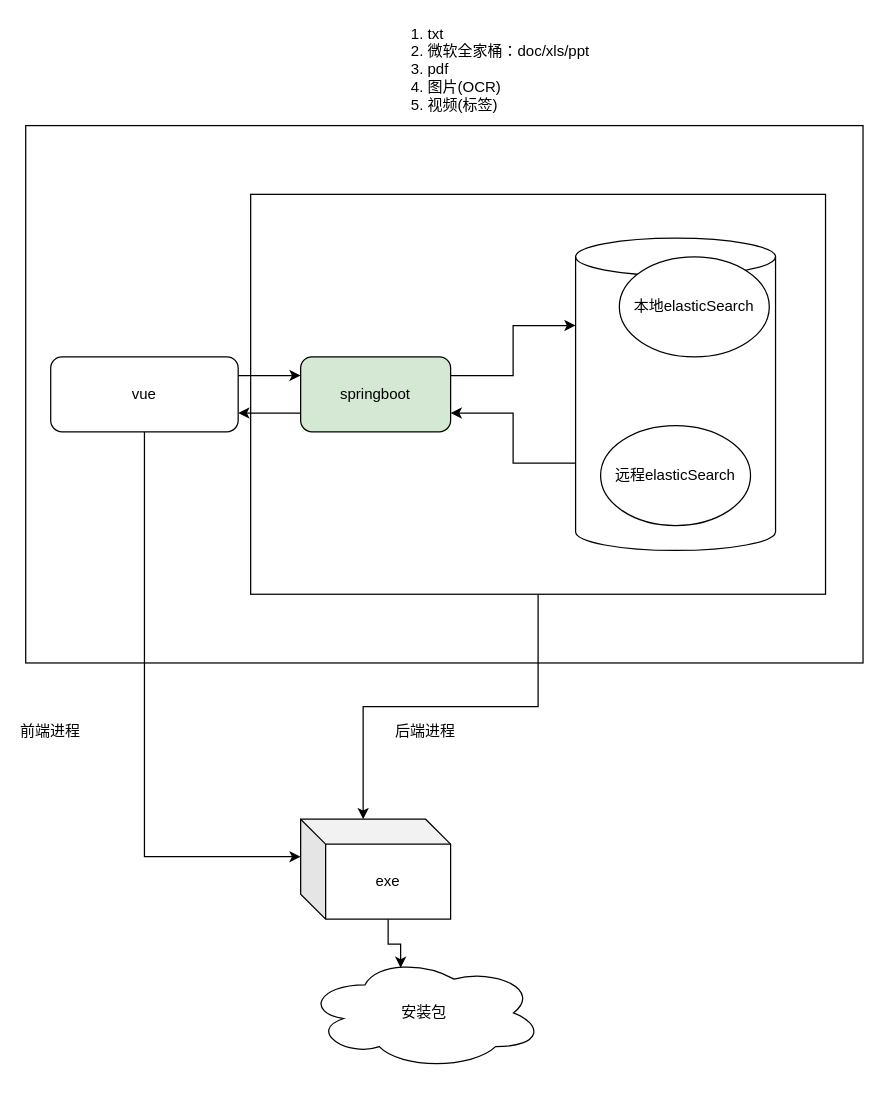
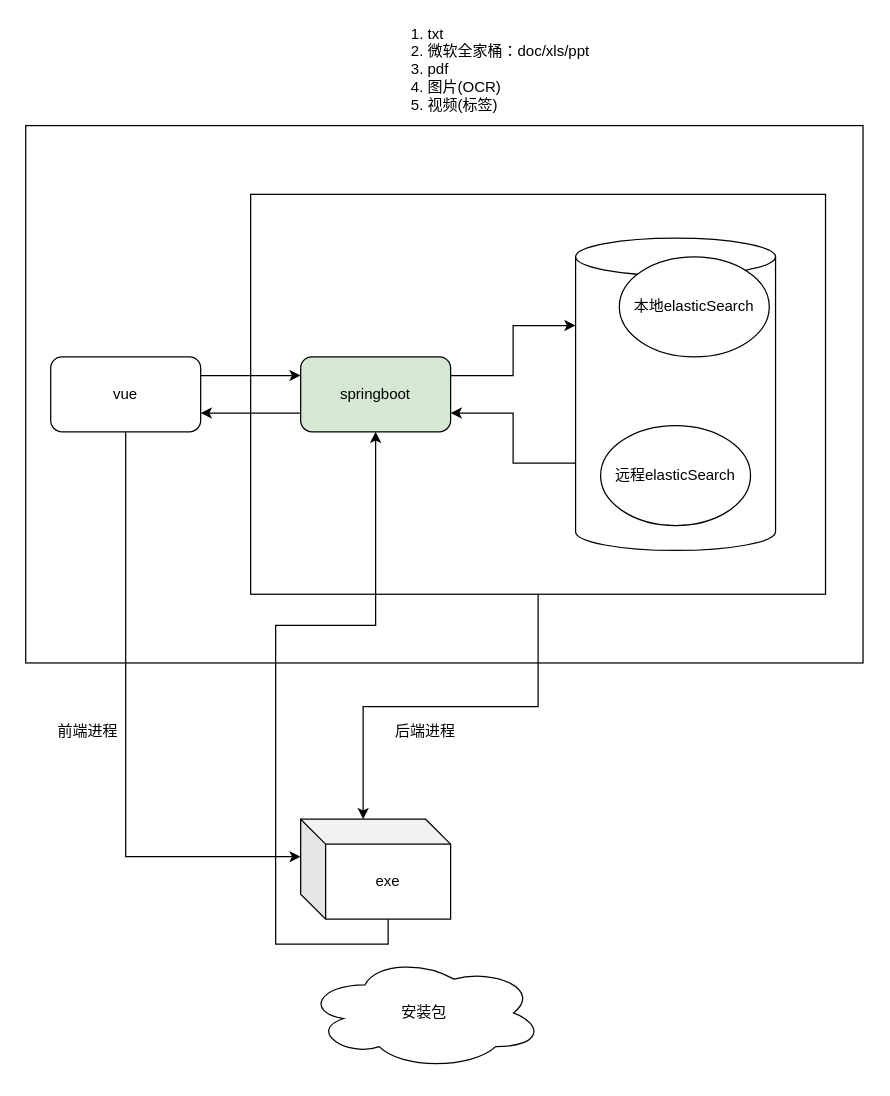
node "vue": size 188x75 -> 150x75
node "前端进程": moved (51, 732) -> (88, 732)
edge "exe" -> "安装包": now "exe" -> "springboot"
